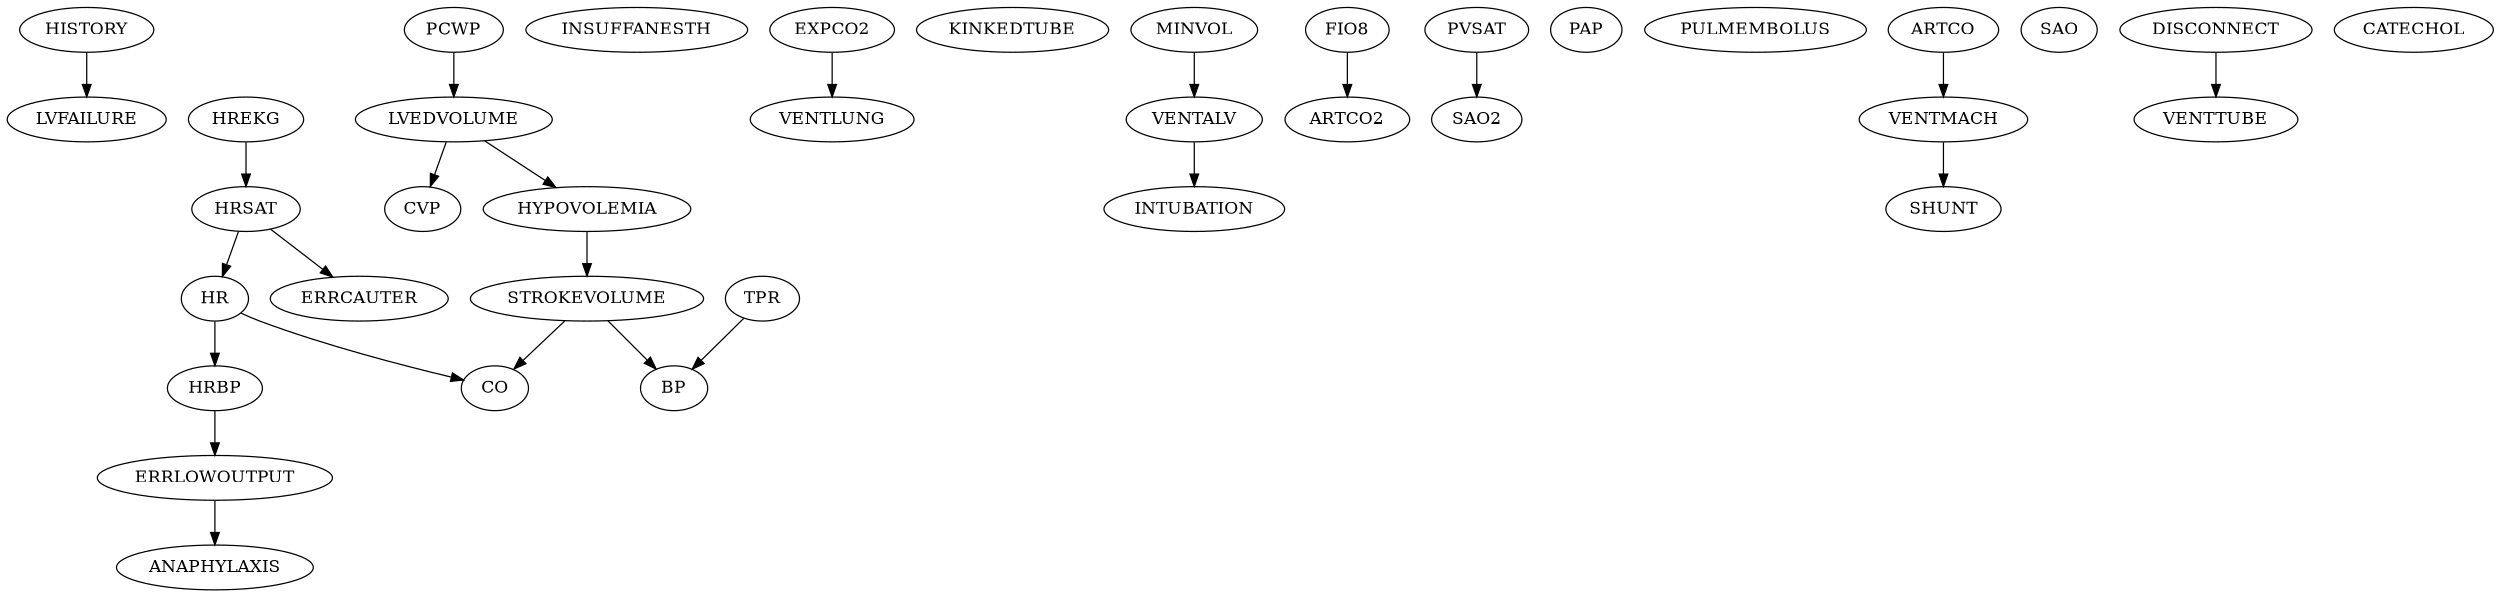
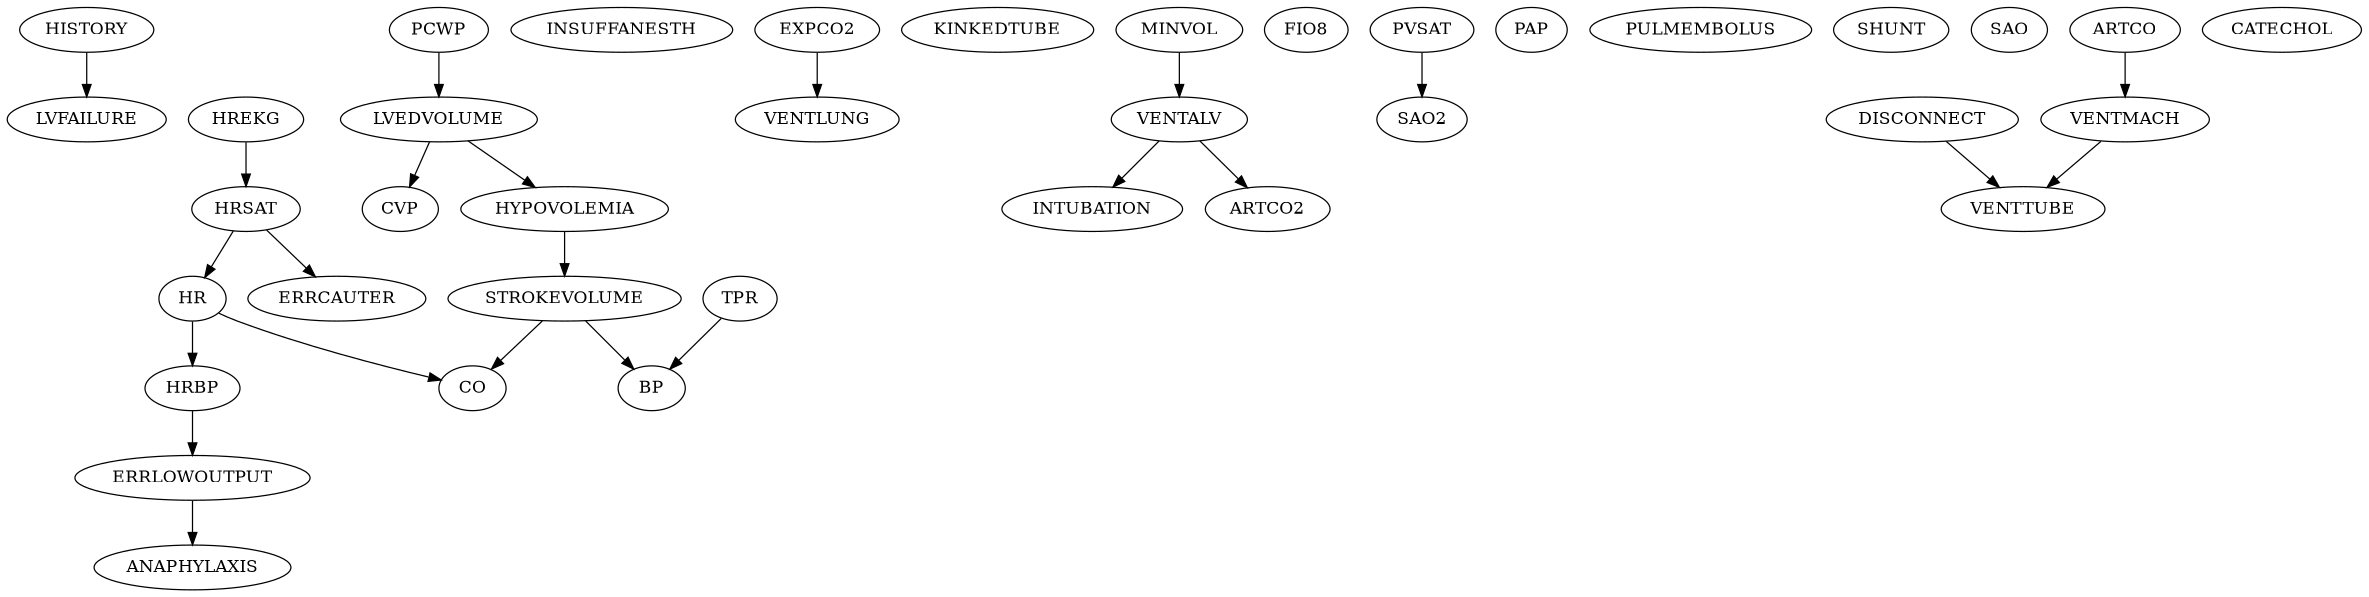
edge "FIO8" -> "ARTCO2": now "VENTALV" -> "ARTCO2"
edge "VENTMACH" -> "SHUNT": now "VENTMACH" -> "VENTTUBE"
